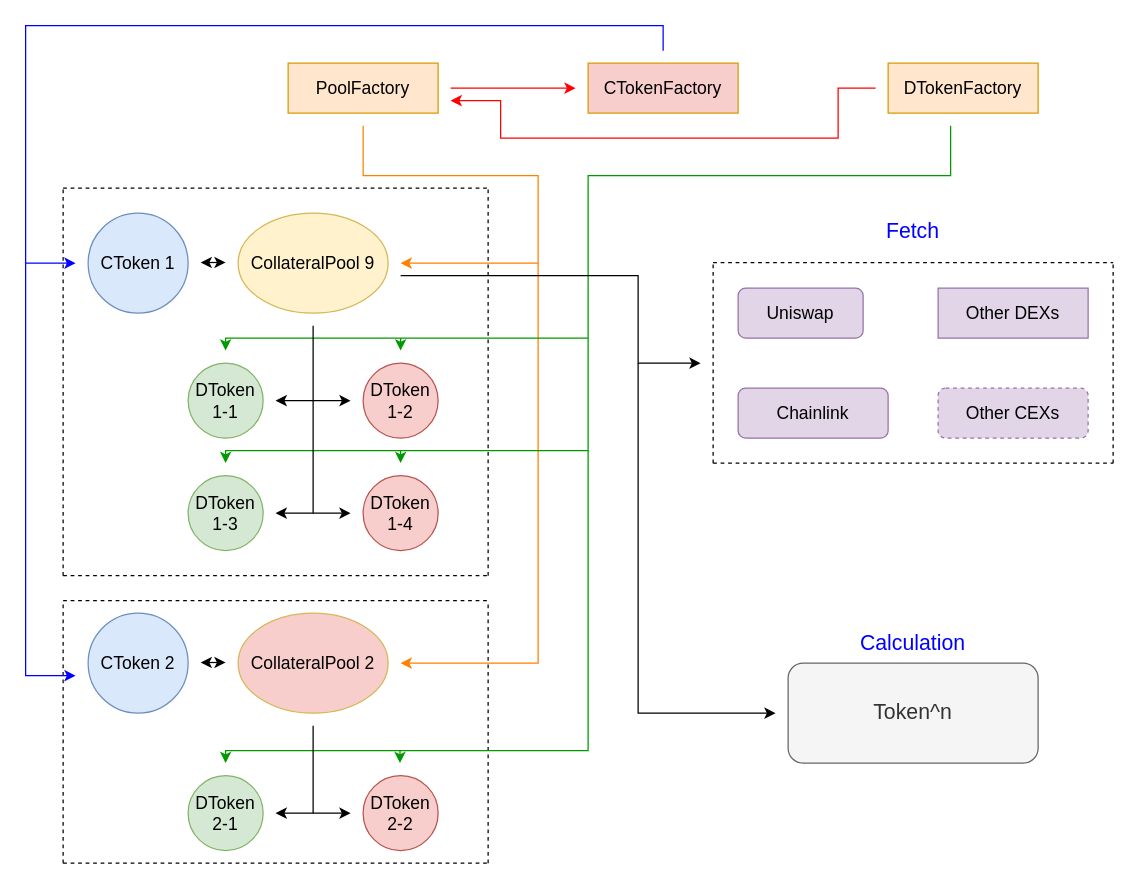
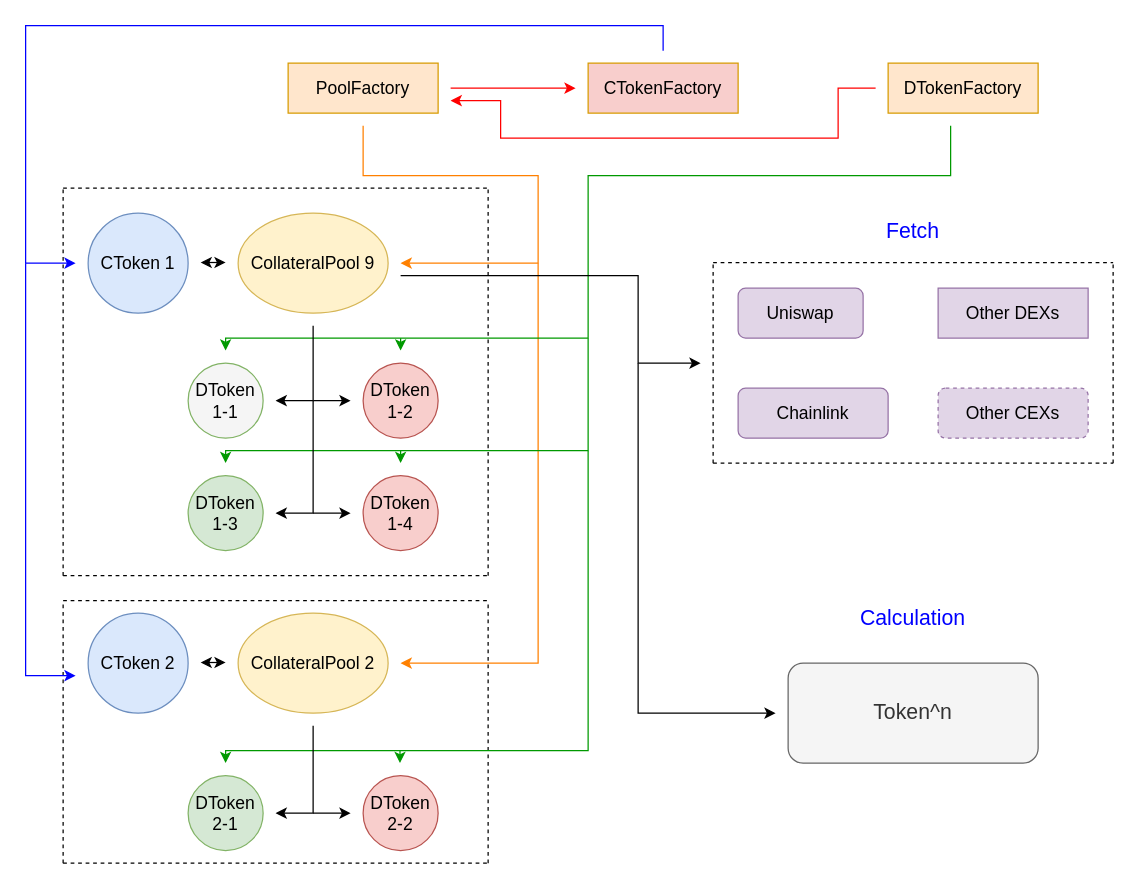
node "DToken 1-1": fillcolor #d5e8d4 -> #f5f5f5
node "Calculation": moved (913, 644) -> (913, 619)
node "CollateralPool 2": fillcolor #f8cecc -> #fff2cc
